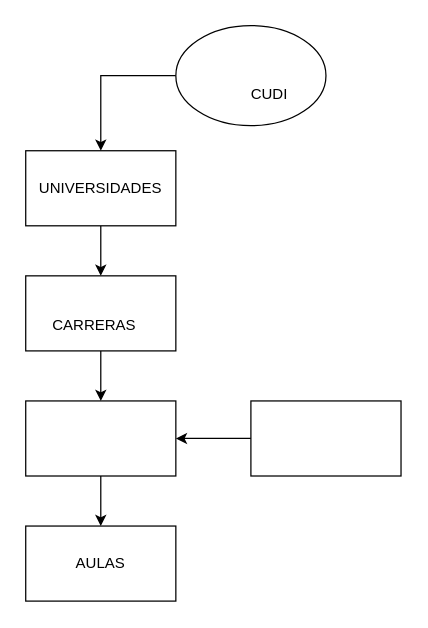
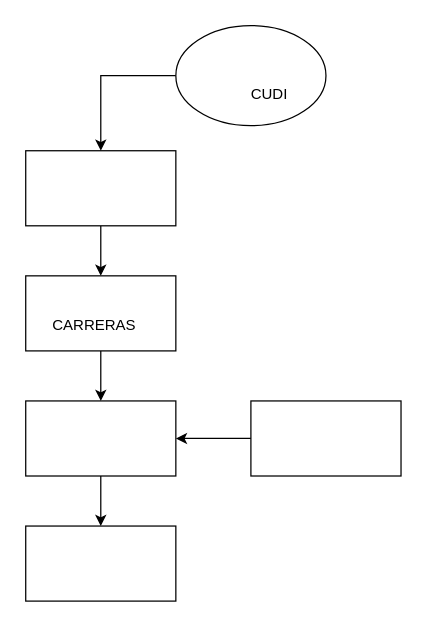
node "UNIVERSIDADES": removed
node "AULAS": removed
